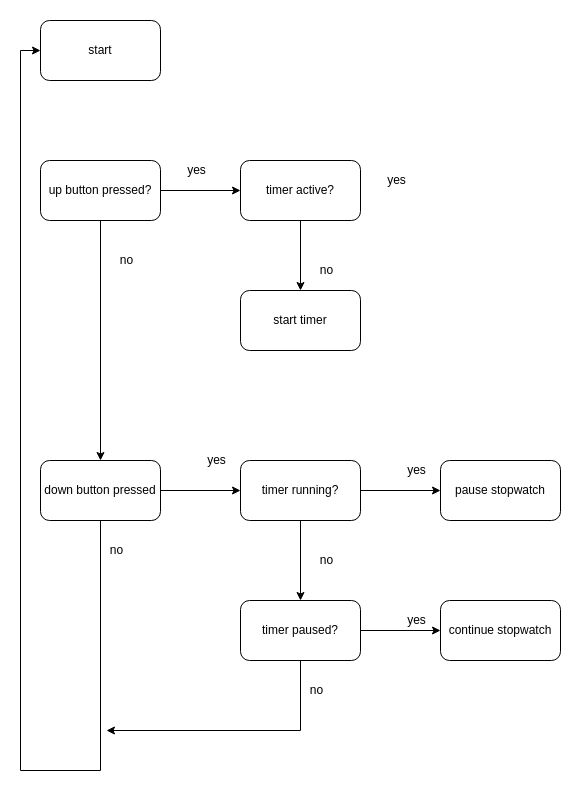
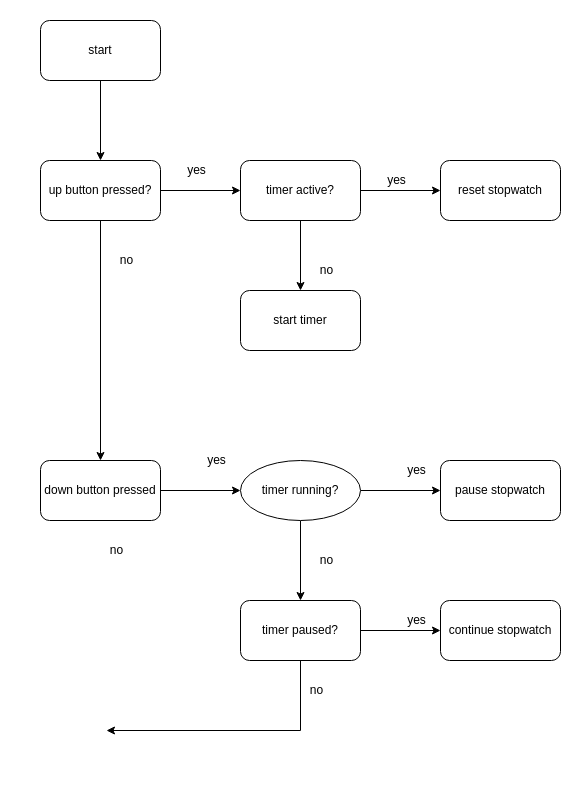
edge "start" -> "up button pressed?": added
edge "timer active?" -> "reset stopwatch": added
node "reset stopwatch": added
node "timer running?": shape rounded rectangle -> ellipse
edge "down button pressed" -> "start": removed
